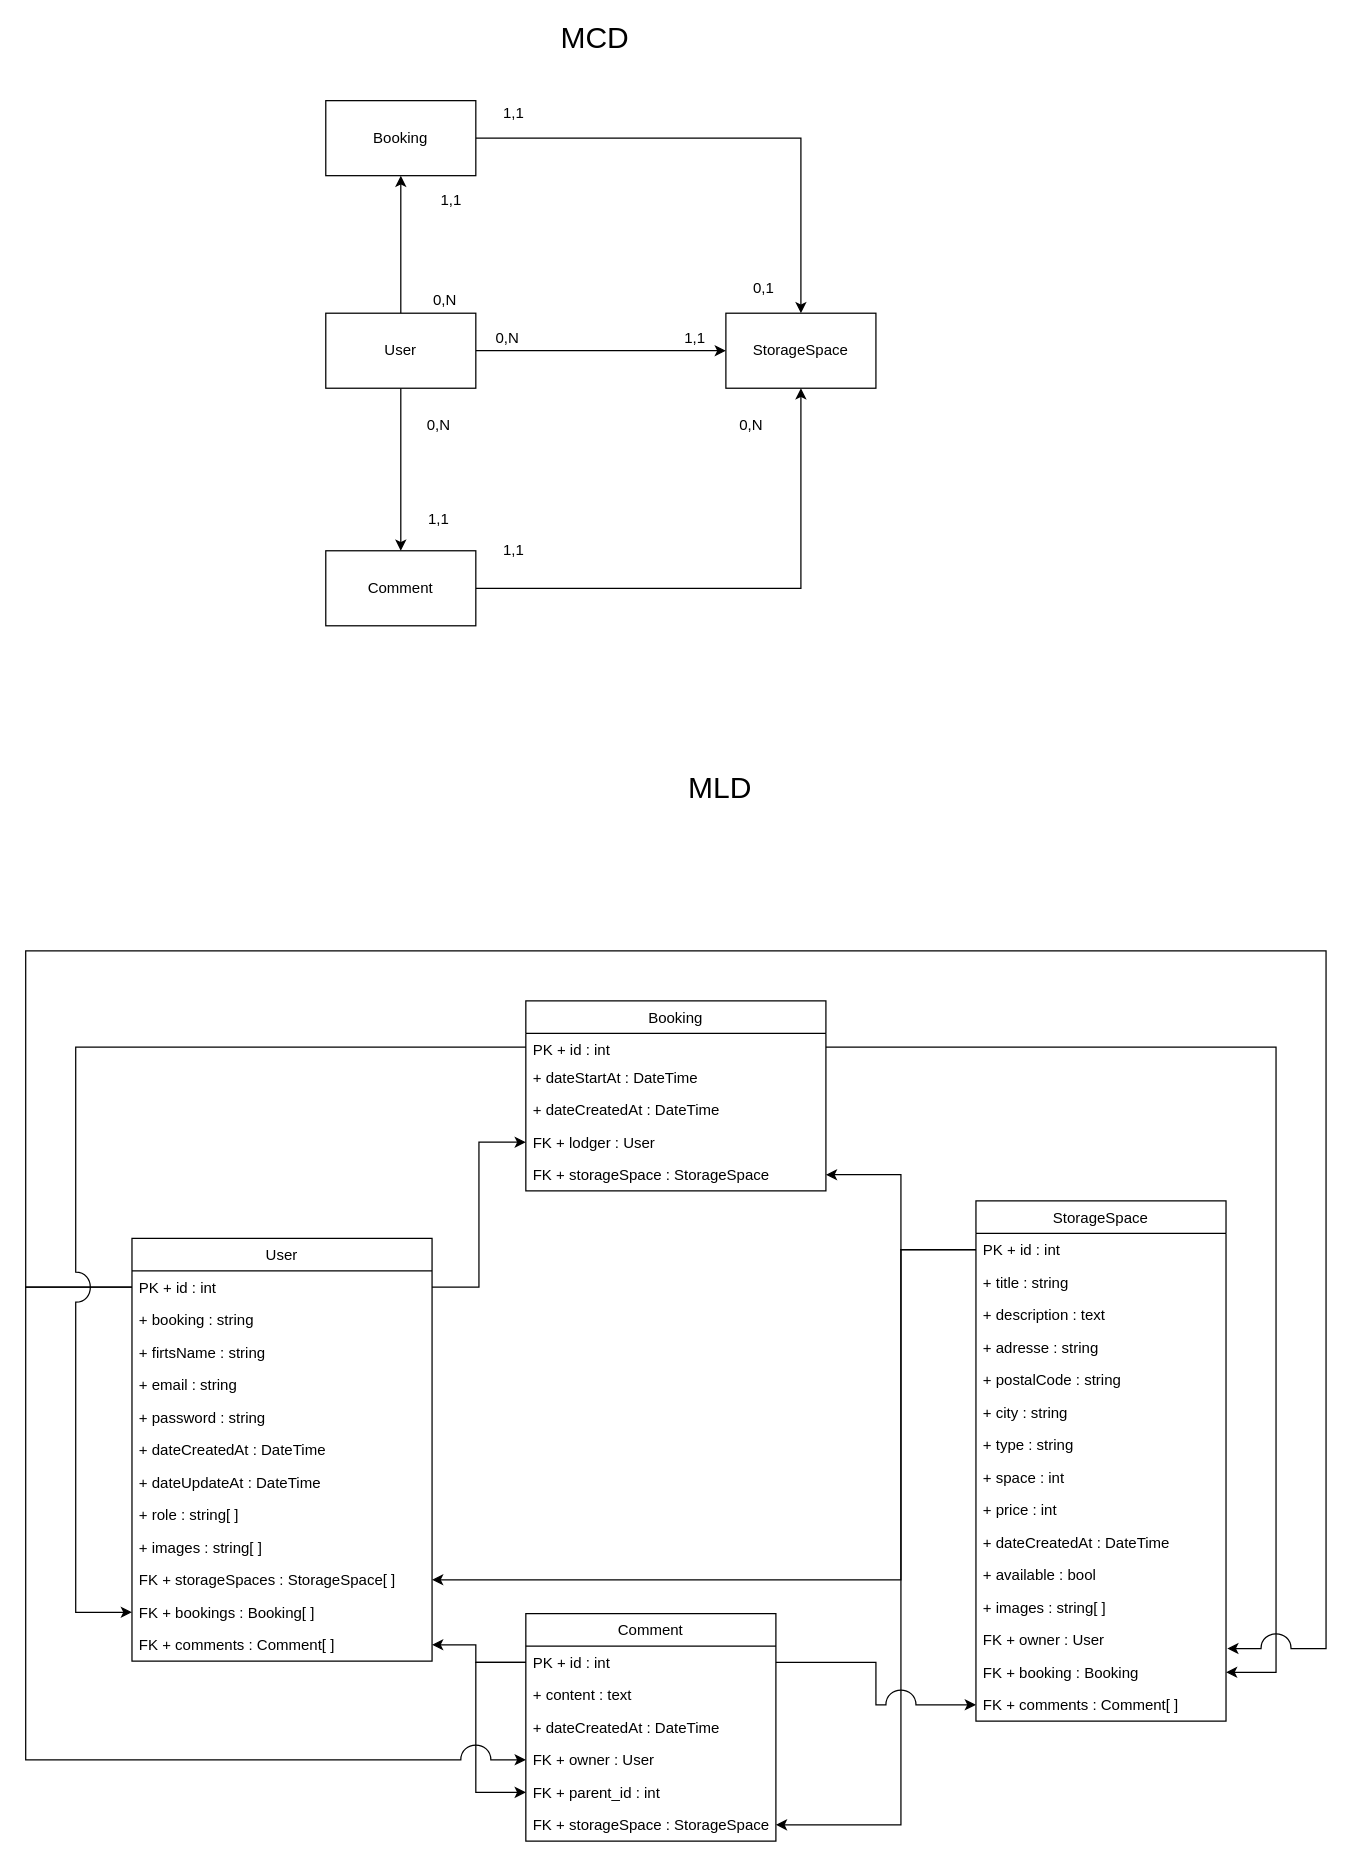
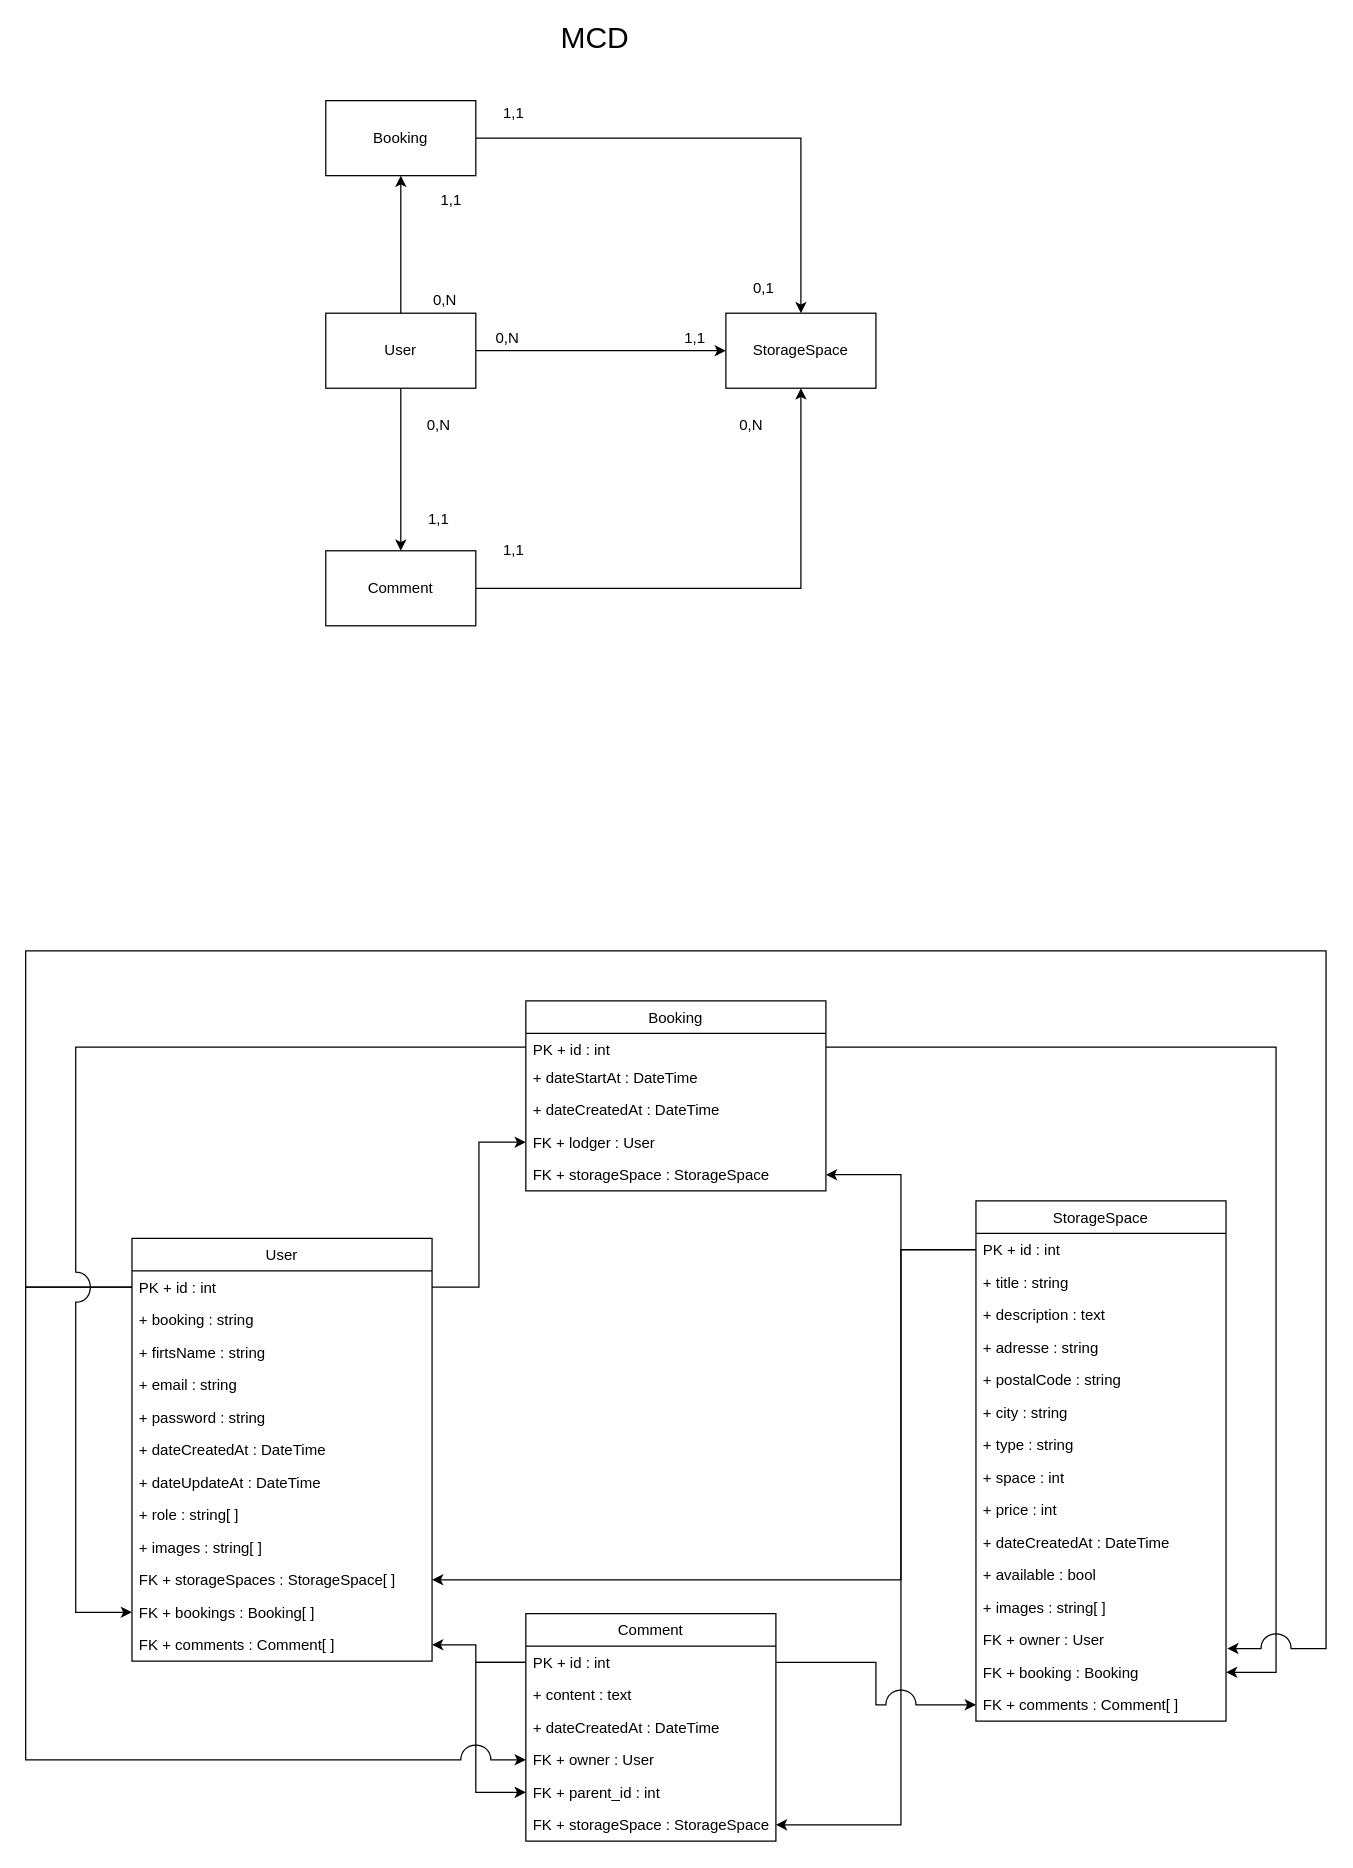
node "MLD": removed
